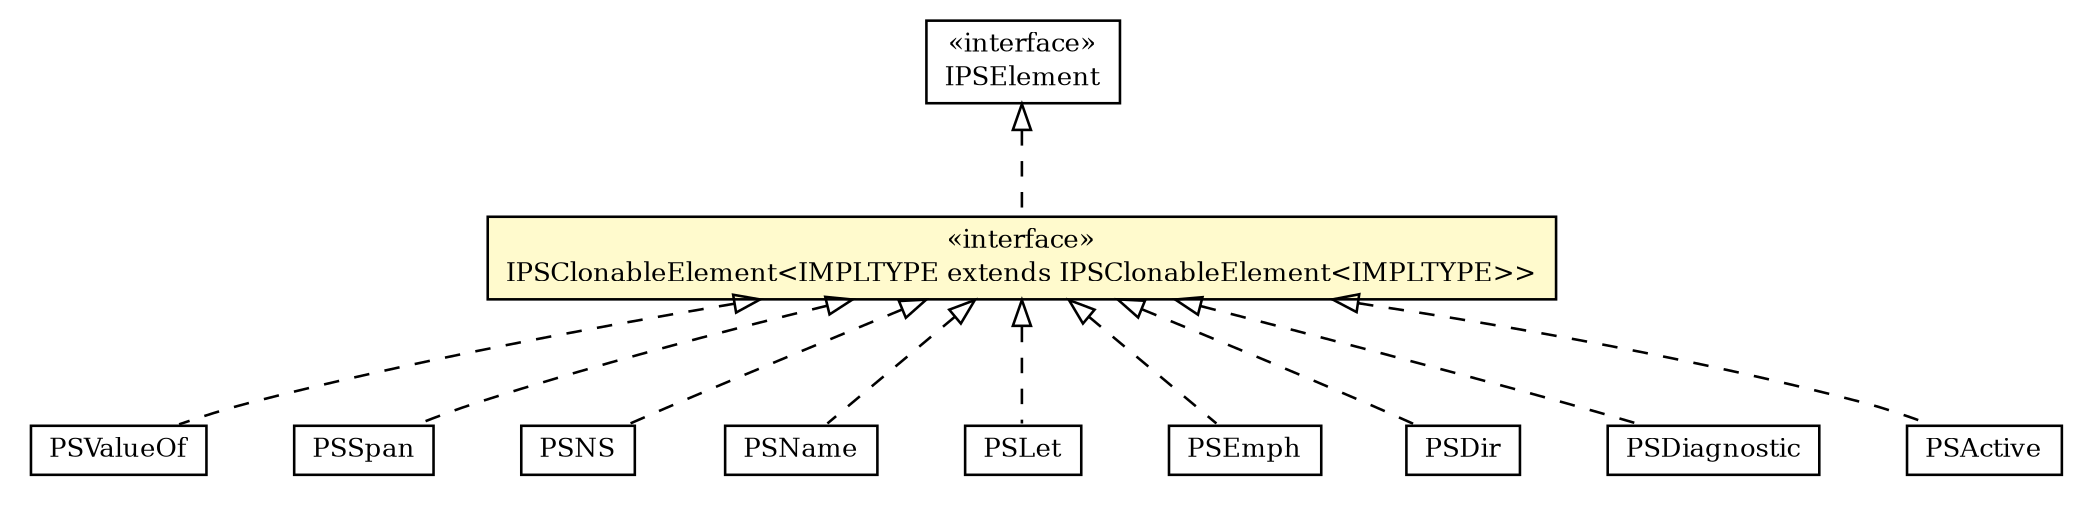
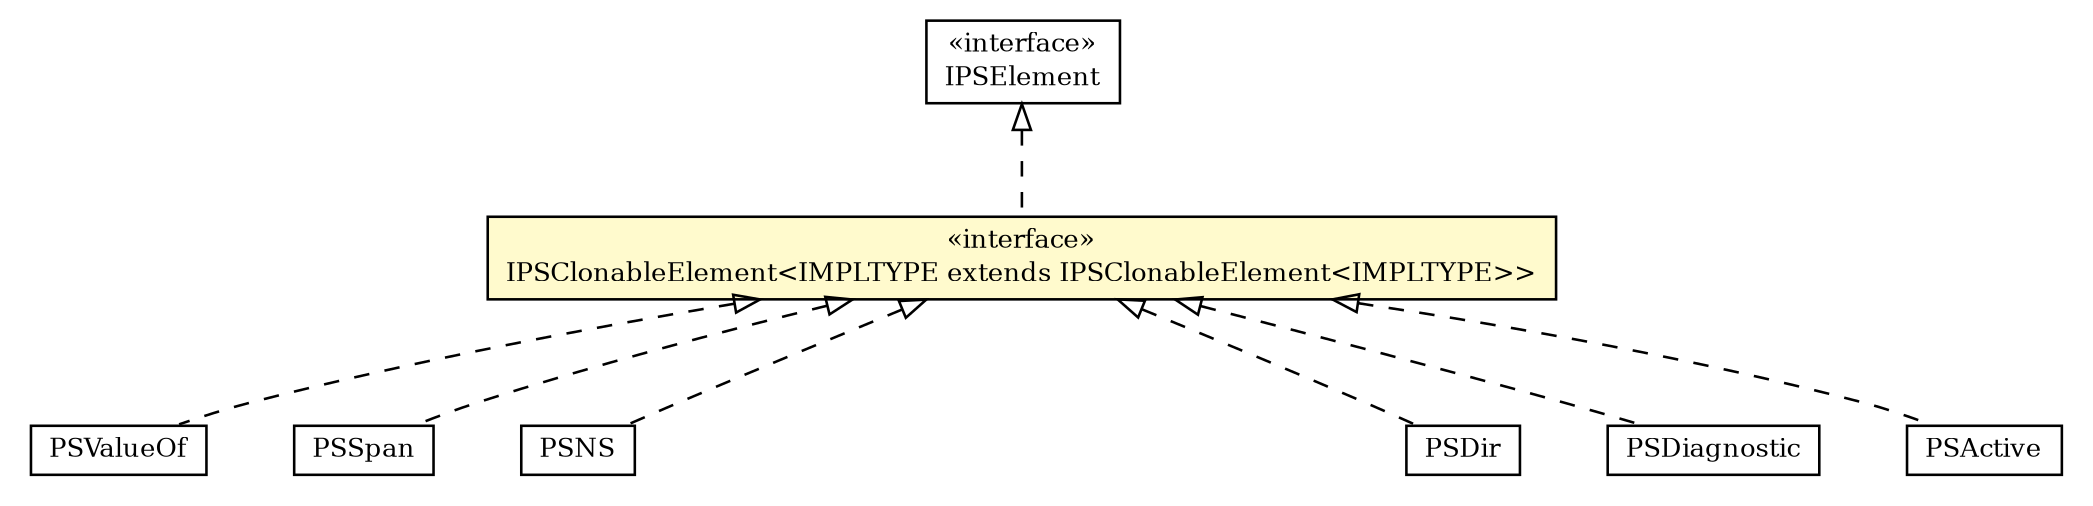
node "PSName": removed
node "PSLet": removed
node "PSEmph": removed
